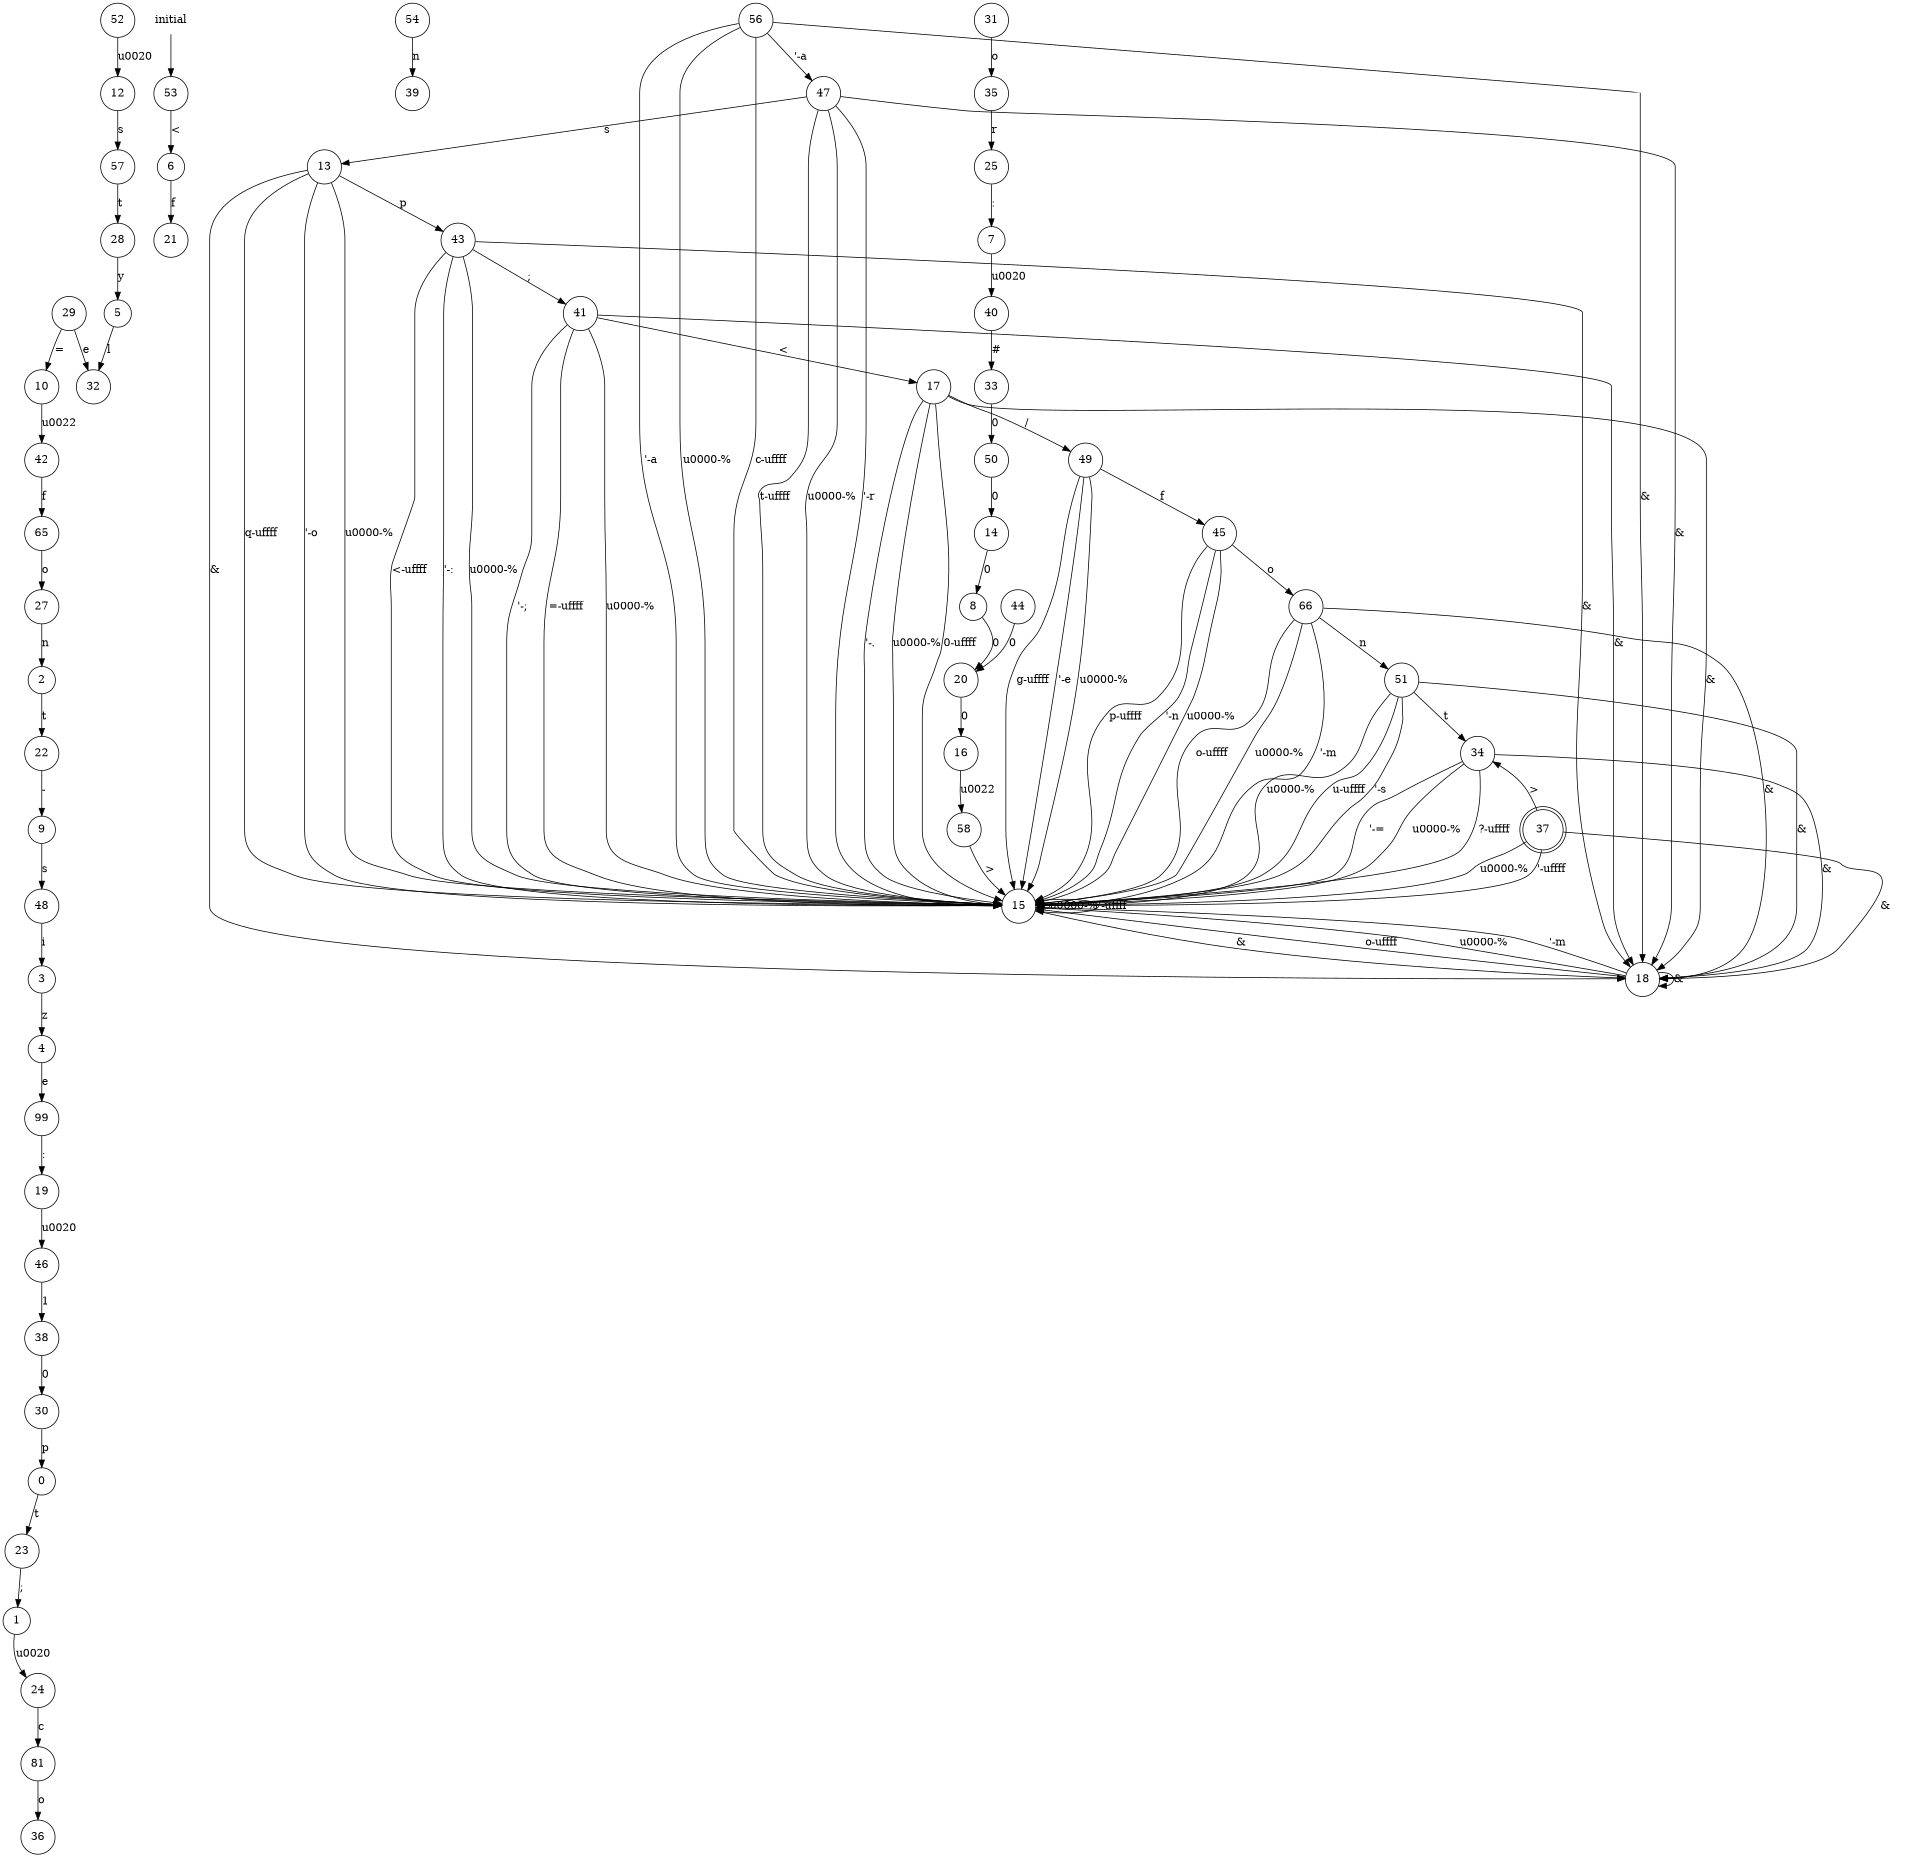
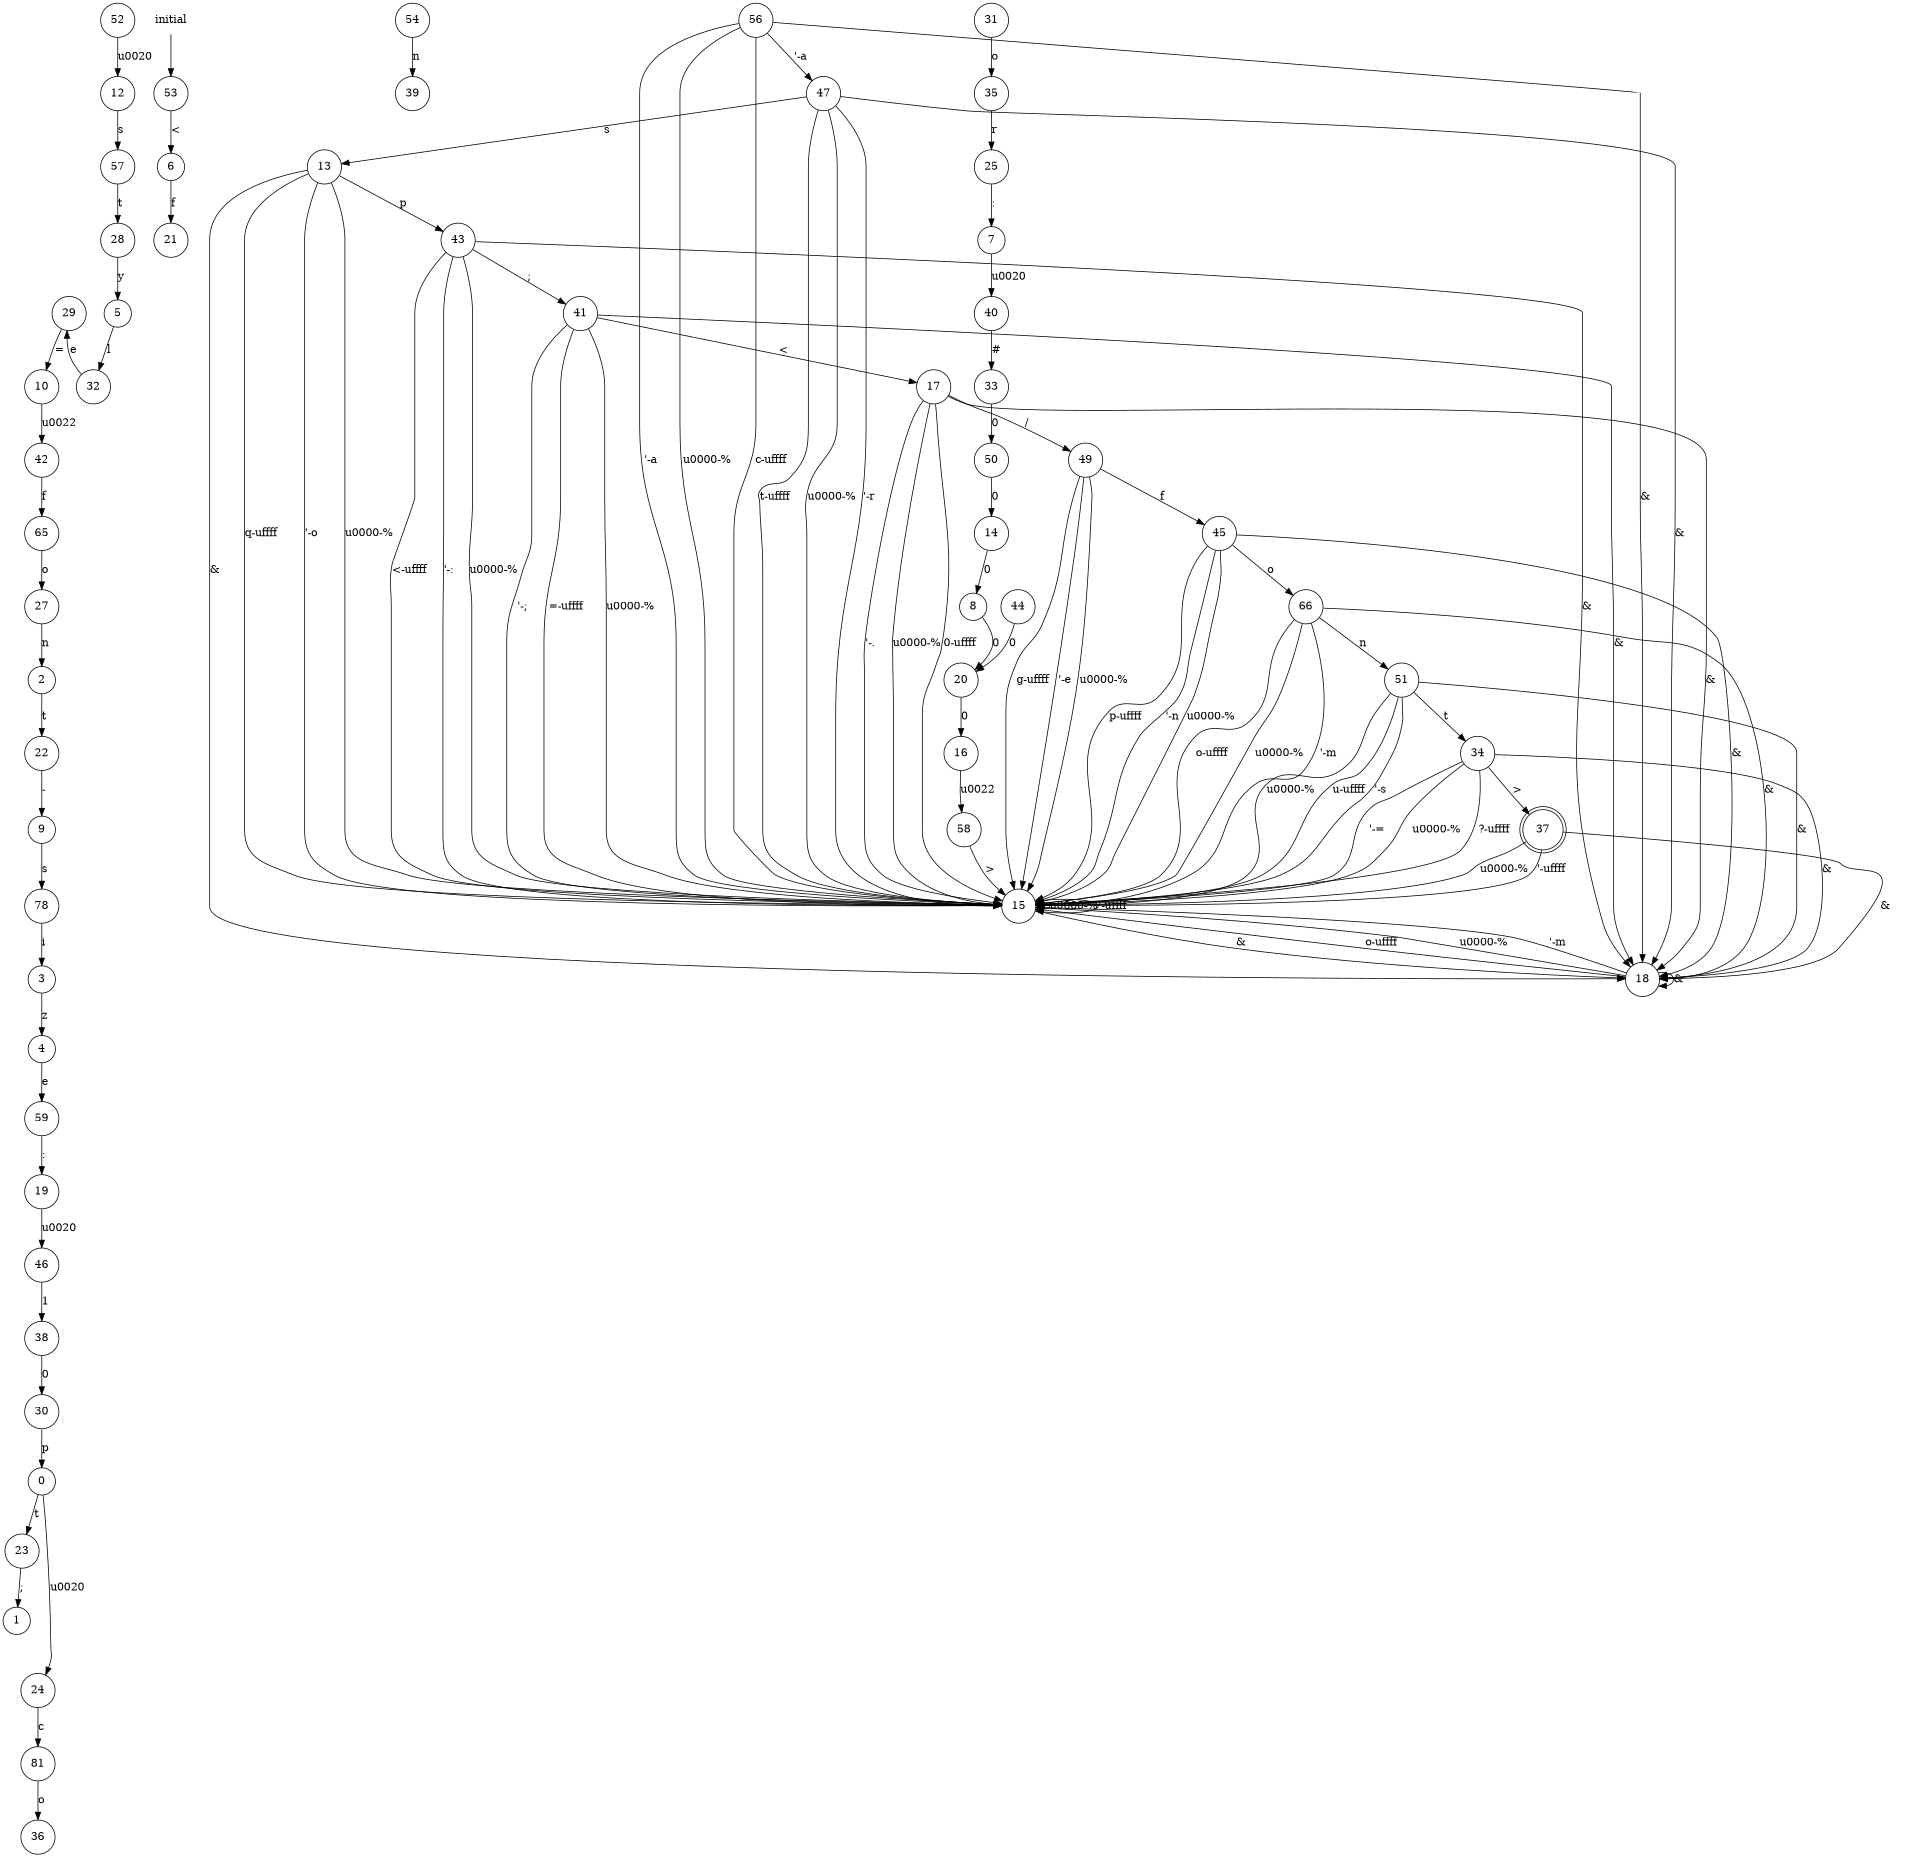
edge "29" -> "32": reversed
edge "45" -> "18": added, label "&"
edge "37" -> "34": reversed
node "48": label "48" -> "78"
node "99": label "99" -> "59"
edge "1" -> "24": now "0" -> "24"
